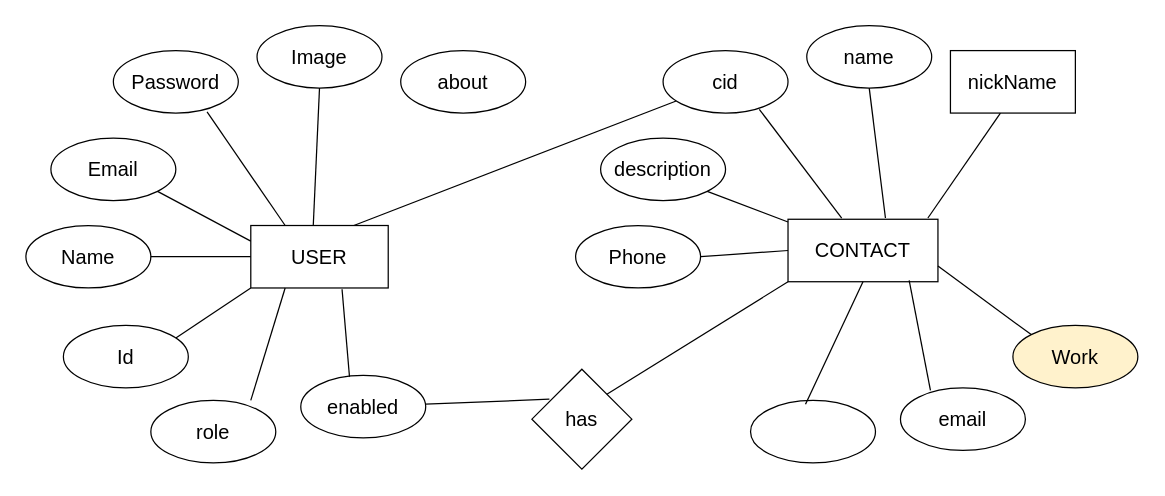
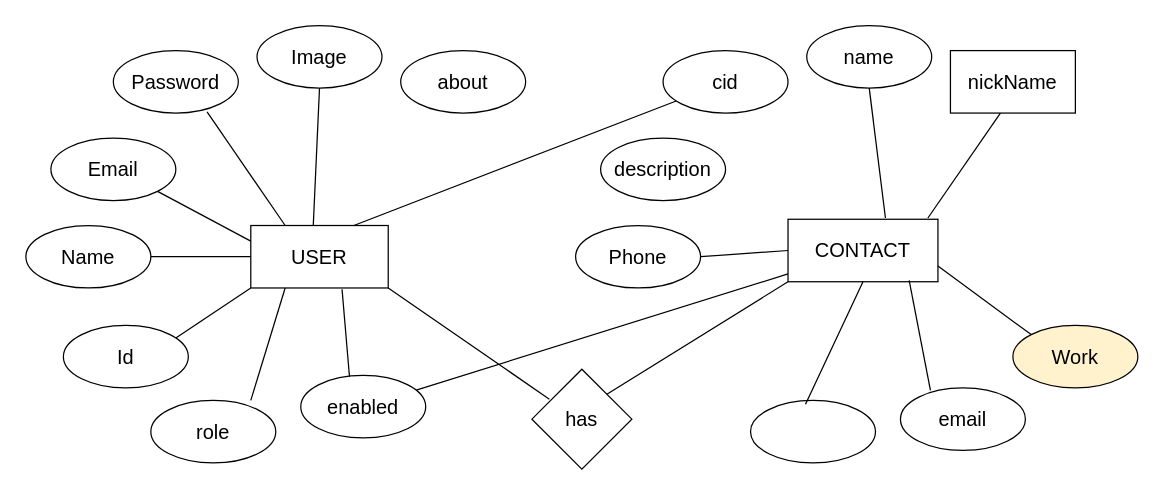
edge "cid" -- "CONTACT": removed
edge "description" -- "CONTACT": now "enabled" -- "CONTACT"
edge "enabled" -- "has": now "USER" -- "has"
